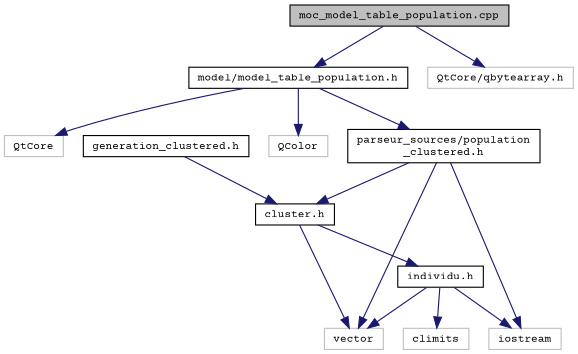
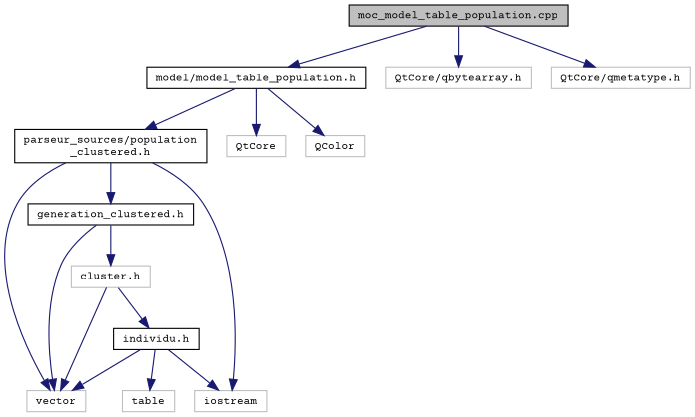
node "QtCore/qmetatype.h": added
edge "parseur_sources/population _clustered.h" -> "cluster.h": now "parseur_sources/population _clustered.h" -> "generation_clustered.h"
node "cluster.h": color black -> grey75
edge "generation_clustered.h" -> "vector": added
node "climits": label "climits" -> "table"
